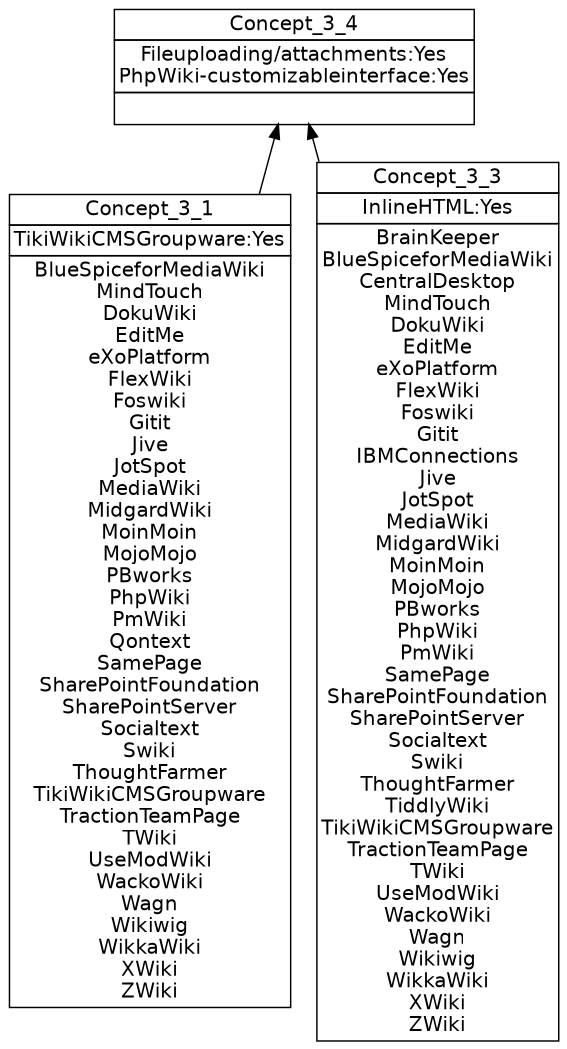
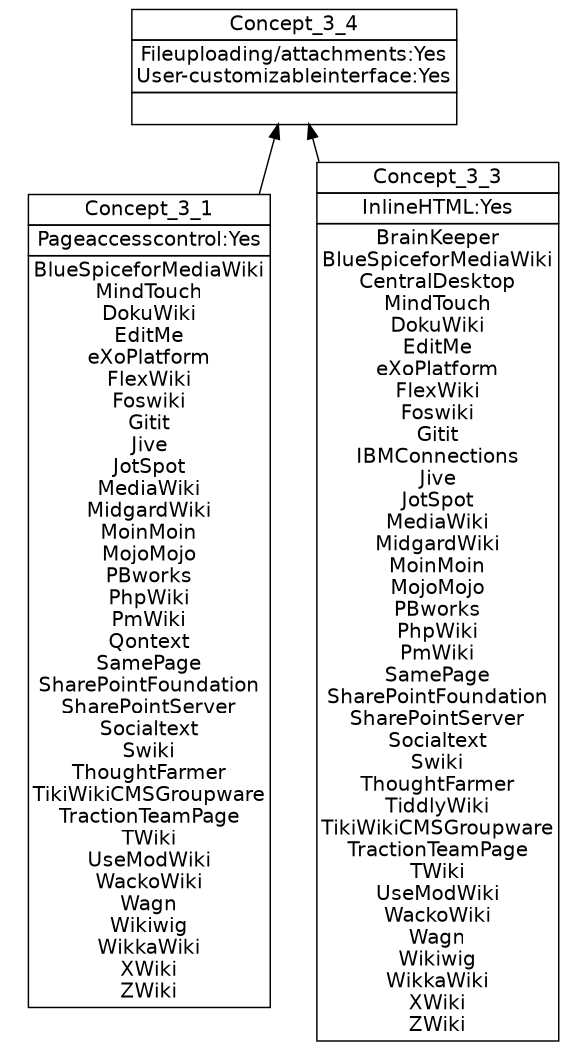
node "Concept_3_4": text "PhpWiki-customizableinterface:Yes" -> "User-customizableinterface:Yes"
node "Concept_3_1": text "TikiWikiCMSGroupware:Yes" -> "Pageaccesscontrol:Yes"
